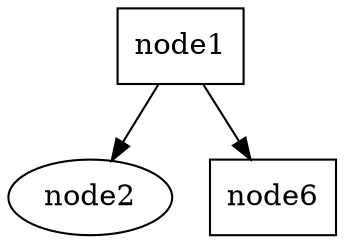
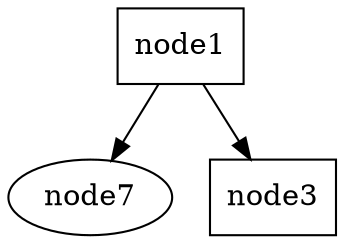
node "node2": label "node2" -> "node7"
node "node6": label "node6" -> "node3"
